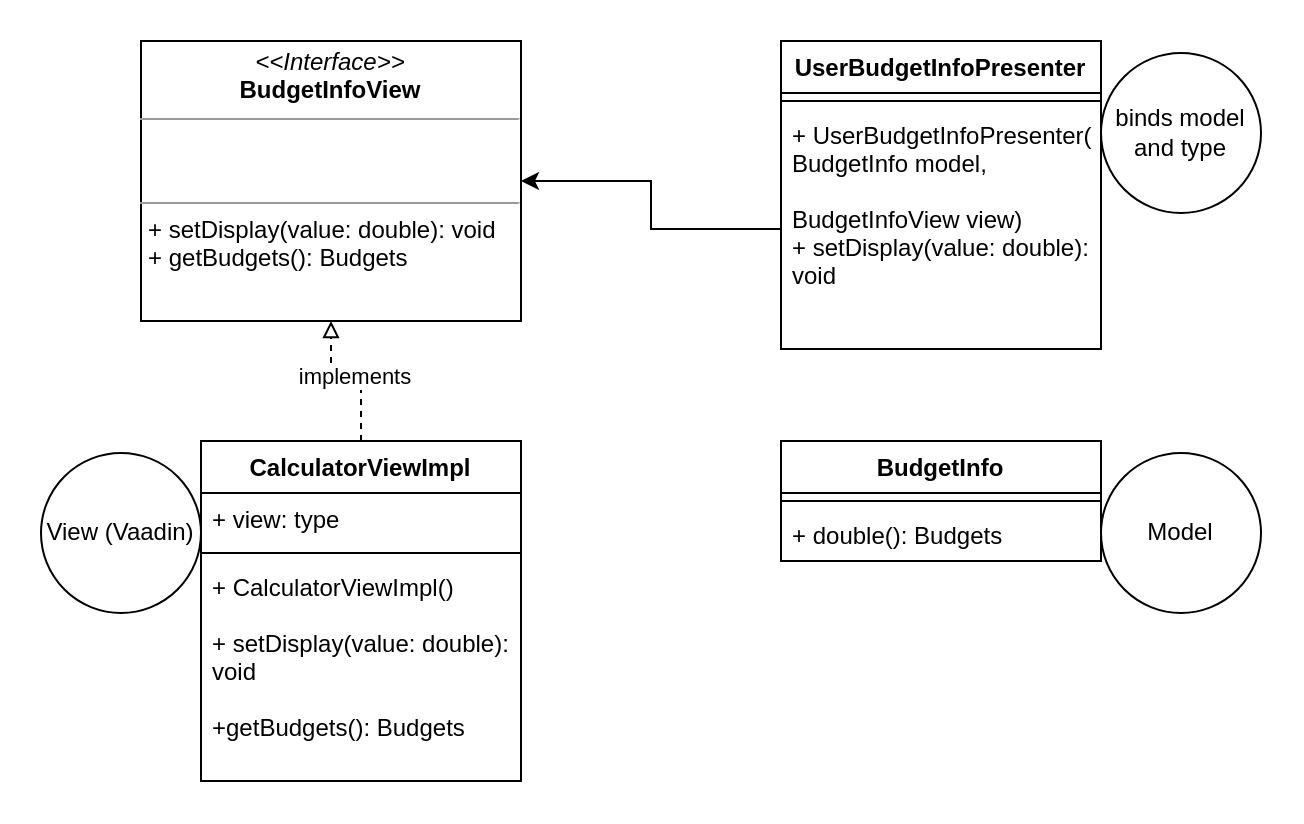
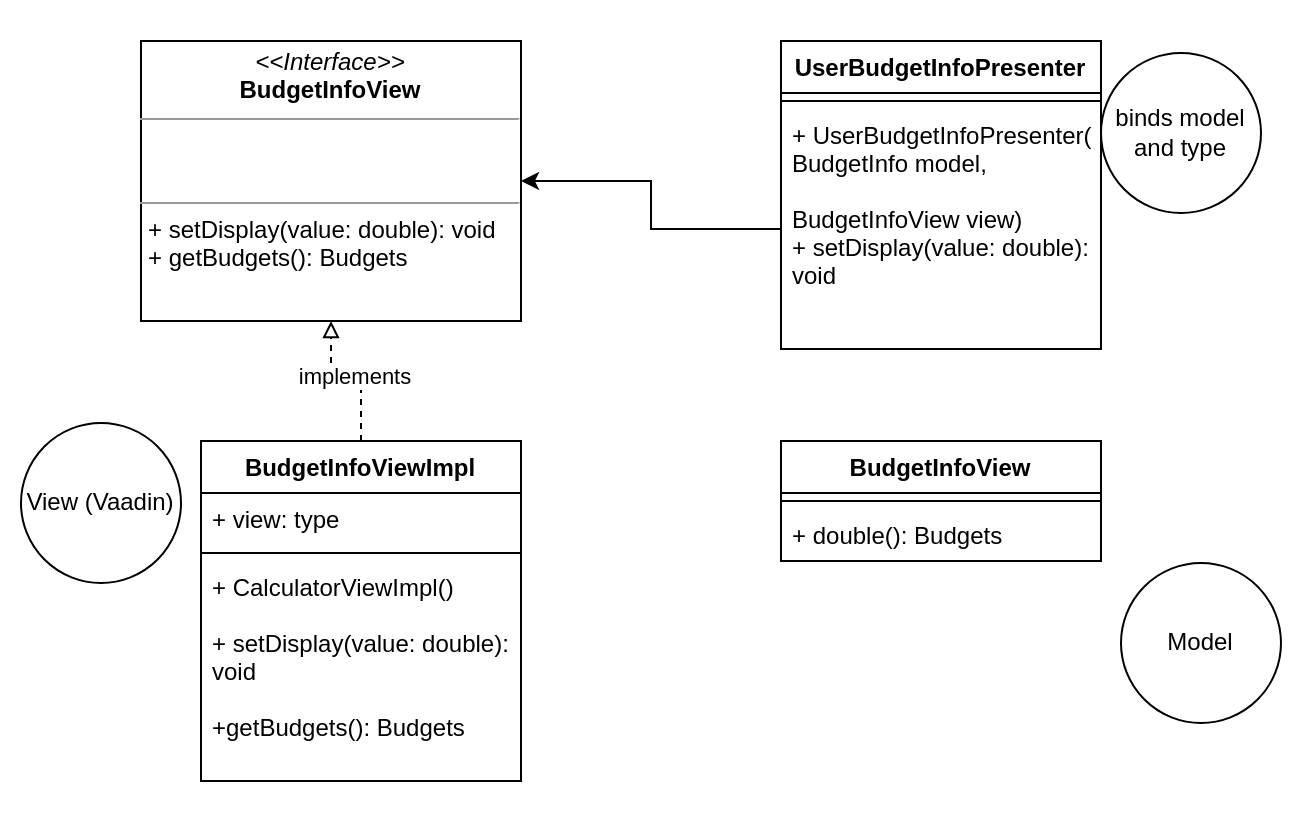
node "CalculatorViewImpl": label "CalculatorViewImpl" -> "BudgetInfoViewImpl"
node "BudgetInfo": label "BudgetInfo" -> "BudgetInfoView"
node "View (Vaadin)": moved (121, 533) -> (101, 503)
node "Model": moved (1181, 533) -> (1201, 643)
